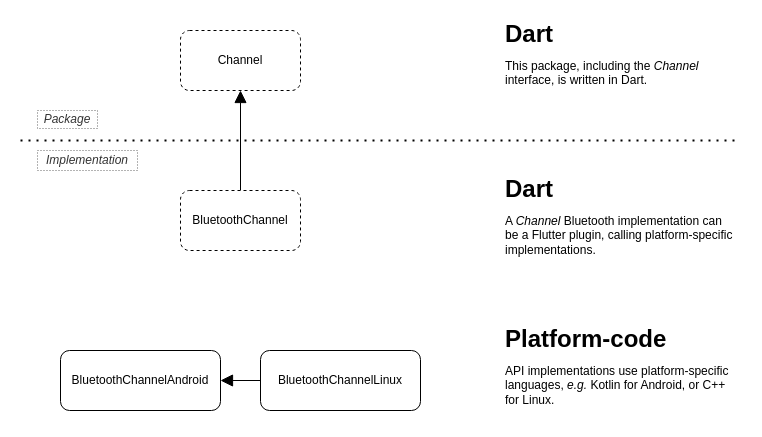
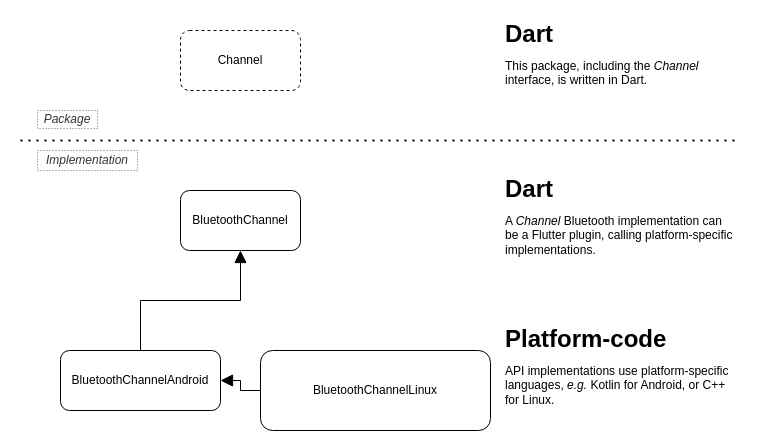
edge "BluetoothChannel" -> "Channel": removed
node "BluetoothChannel": style dashed -> solid
edge "BluetoothChannelAndroid" -> "BluetoothChannel": added
node "BluetoothChannelLinux": size 160x60 -> 230x80
